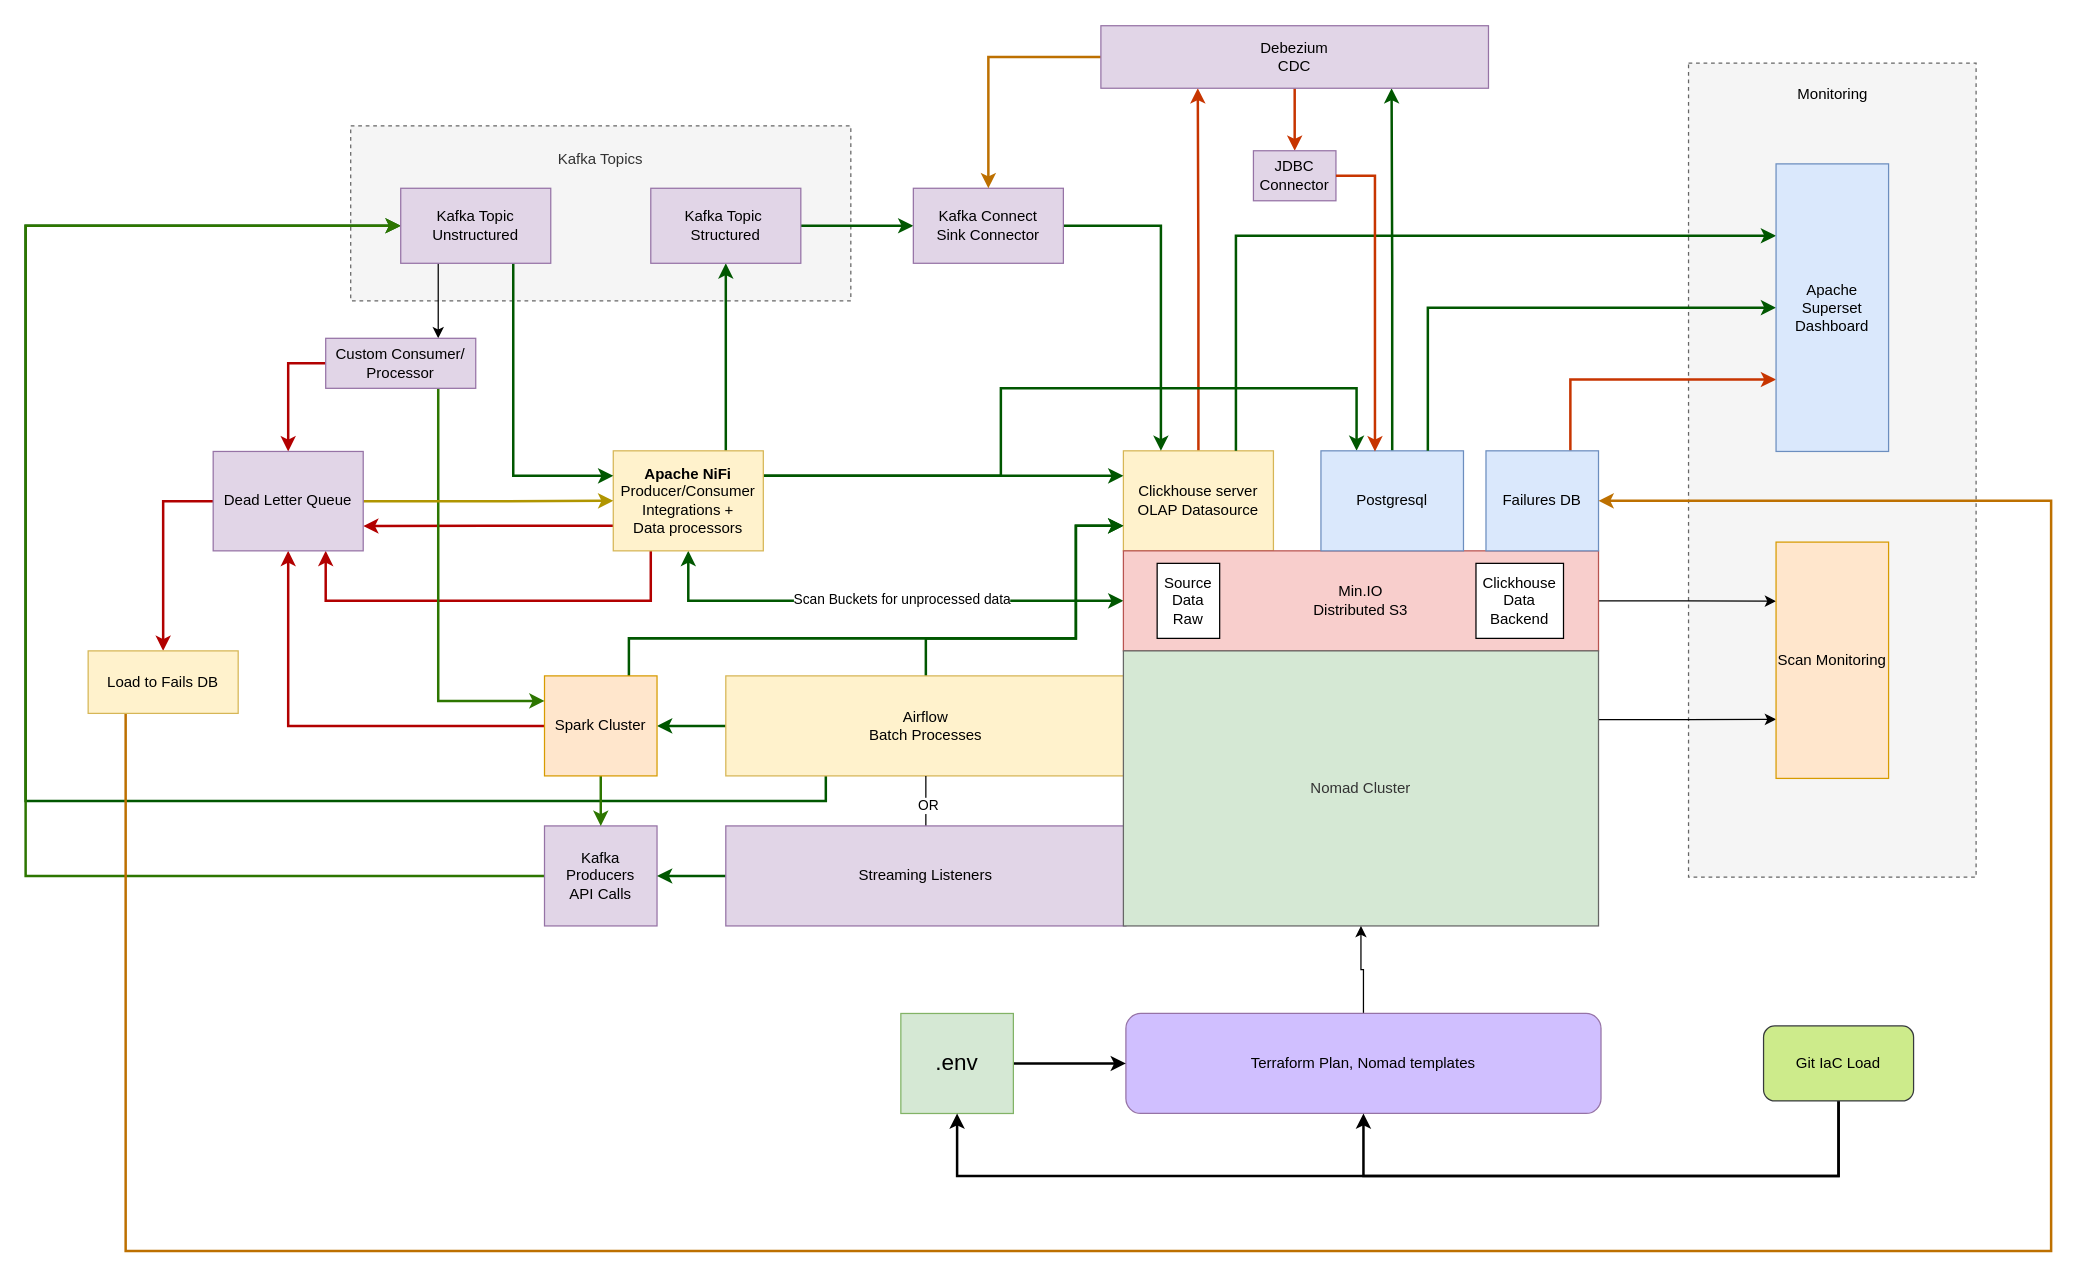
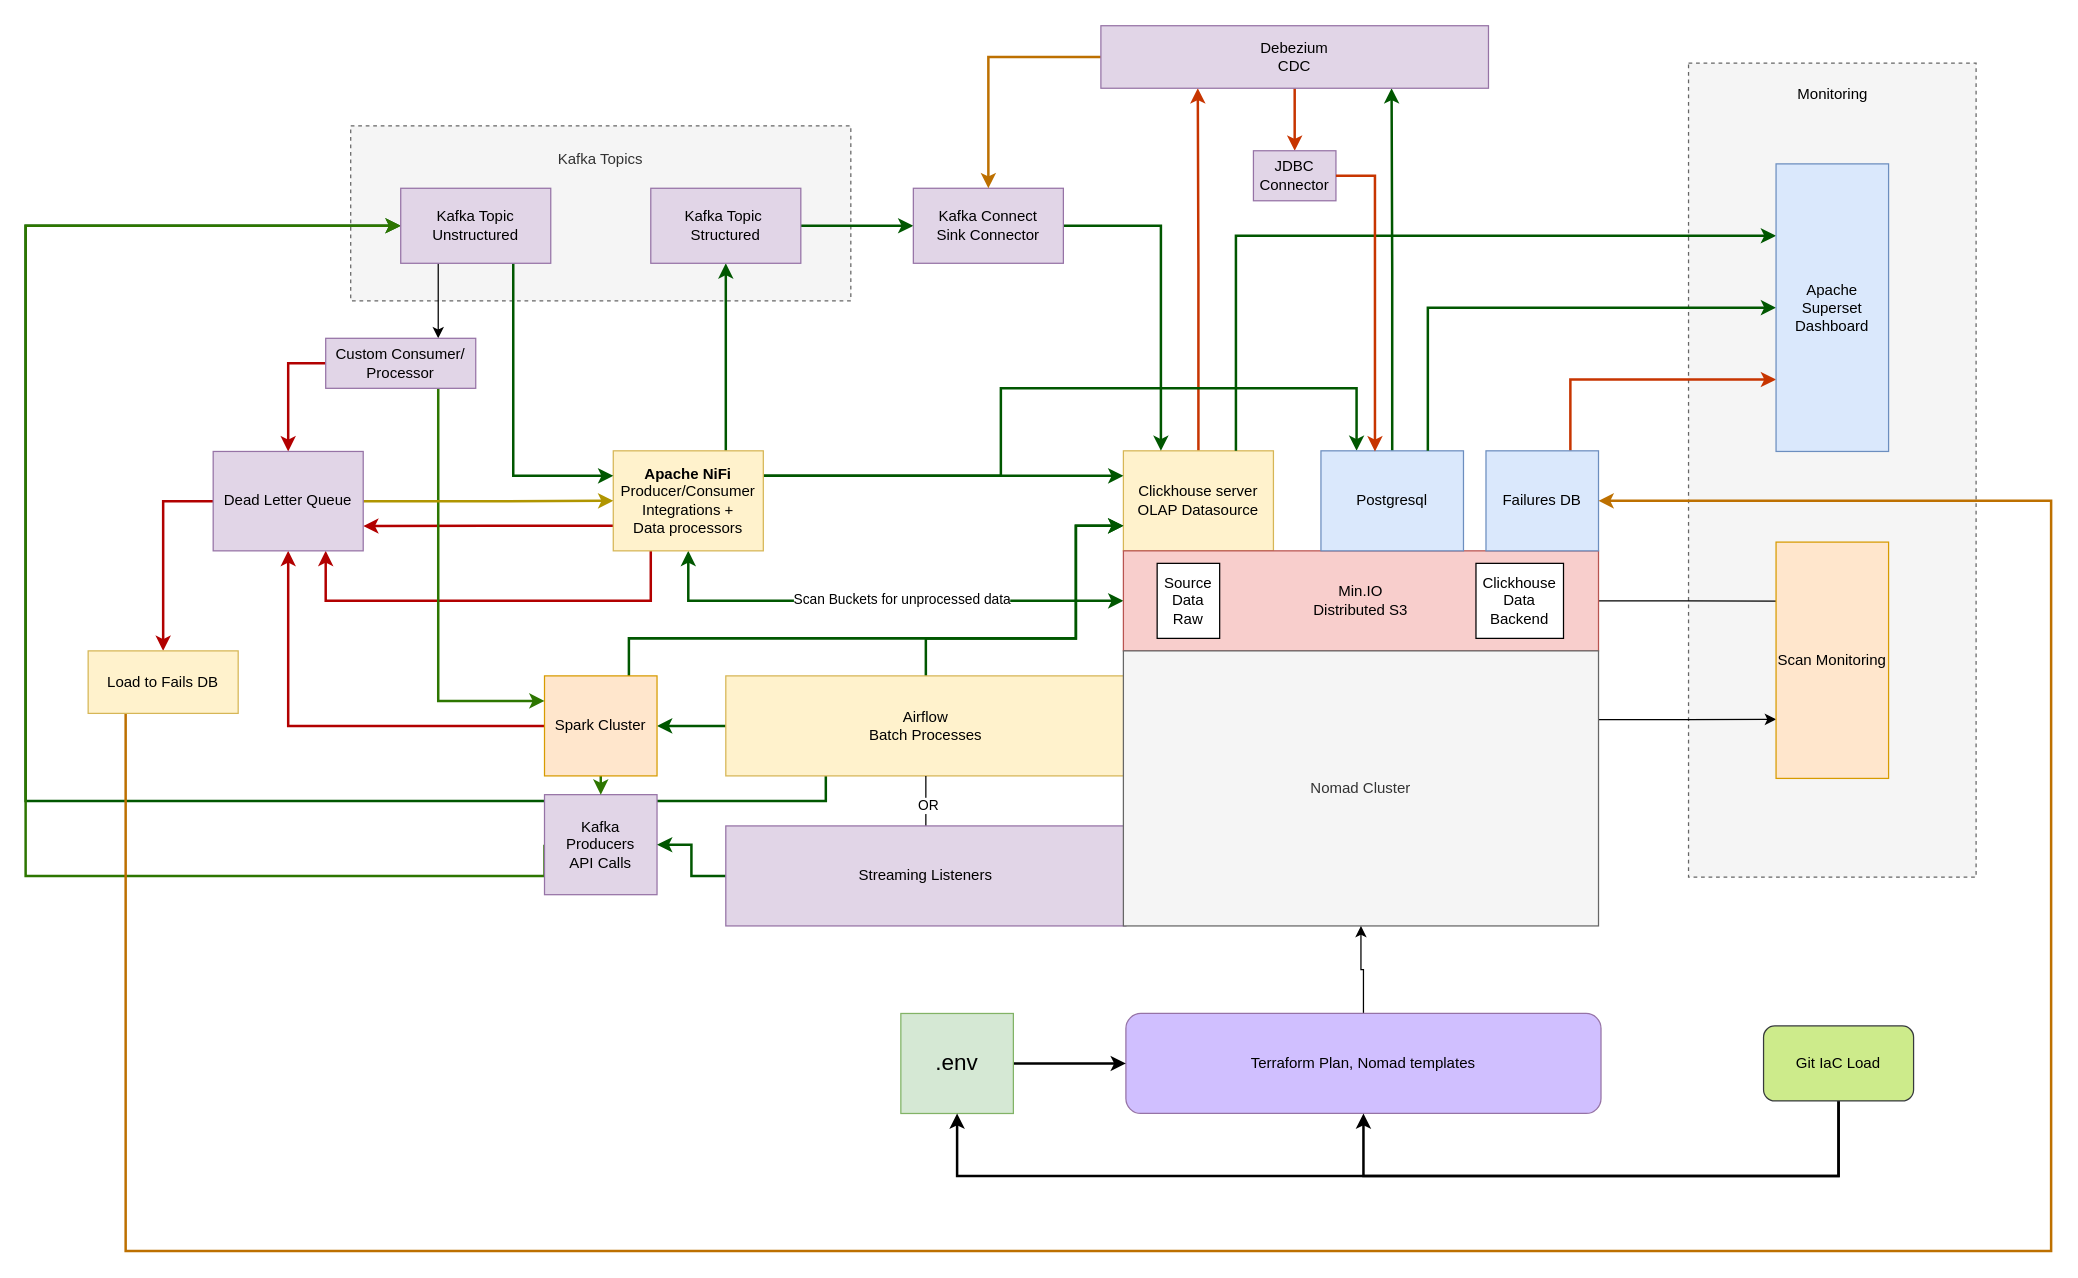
edge "Min.IO Distributed S3" -> "Scan Monitoring": arrowhead classic -> none
node "Nomad Cluster": fillcolor #d5e8d4 -> #f5f5f5
node "Kafka Producers API Calls": moved (601, 876) -> (601, 844)
